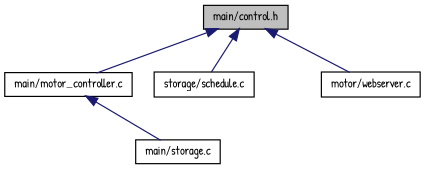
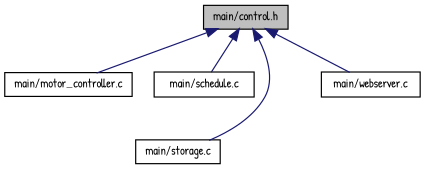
node "storage/schedule.c": label "storage/schedule.c" -> "main/schedule.c"
node "motor/webserver.c": label "motor/webserver.c" -> "main/webserver.c"
edge "main/storage.c" -> "main/motor_controller.c": now "main/storage.c" -> "main/control.h"
